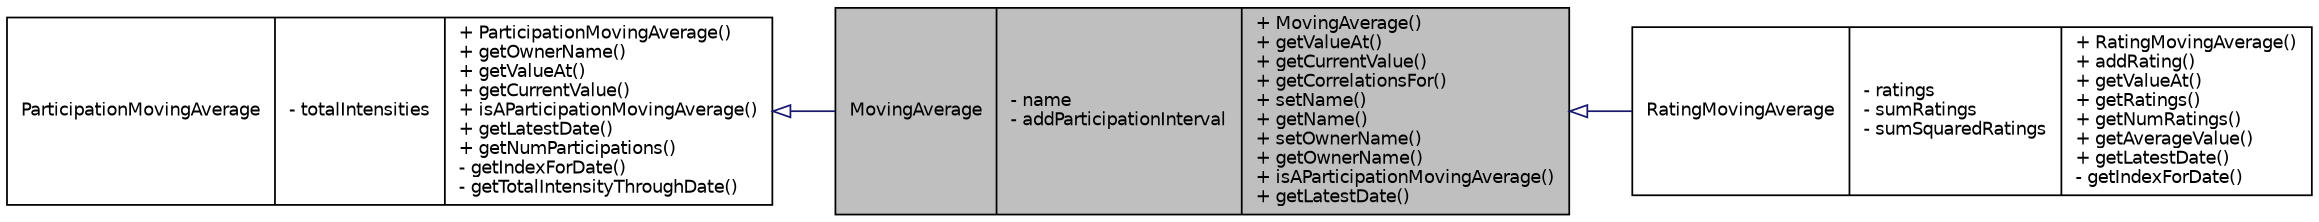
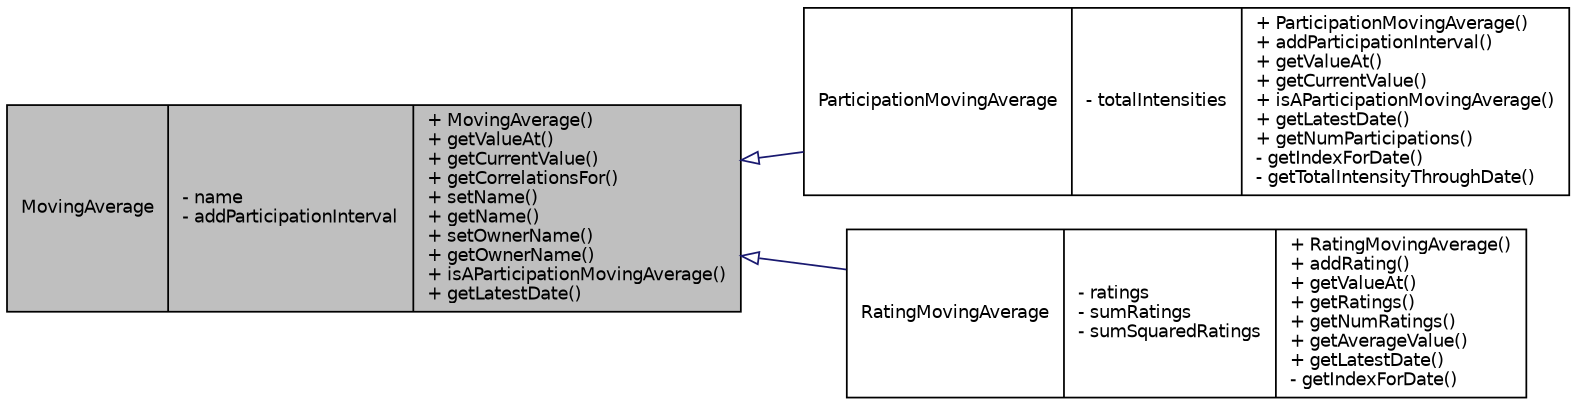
node "ParticipationMovingAverage": text "+ getOwnerName()" -> "+ addParticipationInterval()"
edge "MovingAverage" -> "ParticipationMovingAverage": reversed
